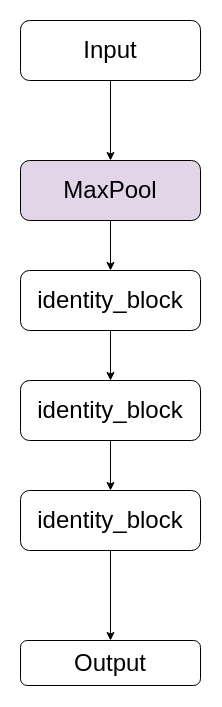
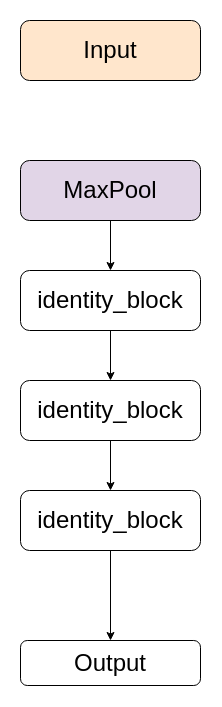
node "Input": fillcolor #ffffff -> #ffe6cc
edge "Input" -> "MaxPool": removed
